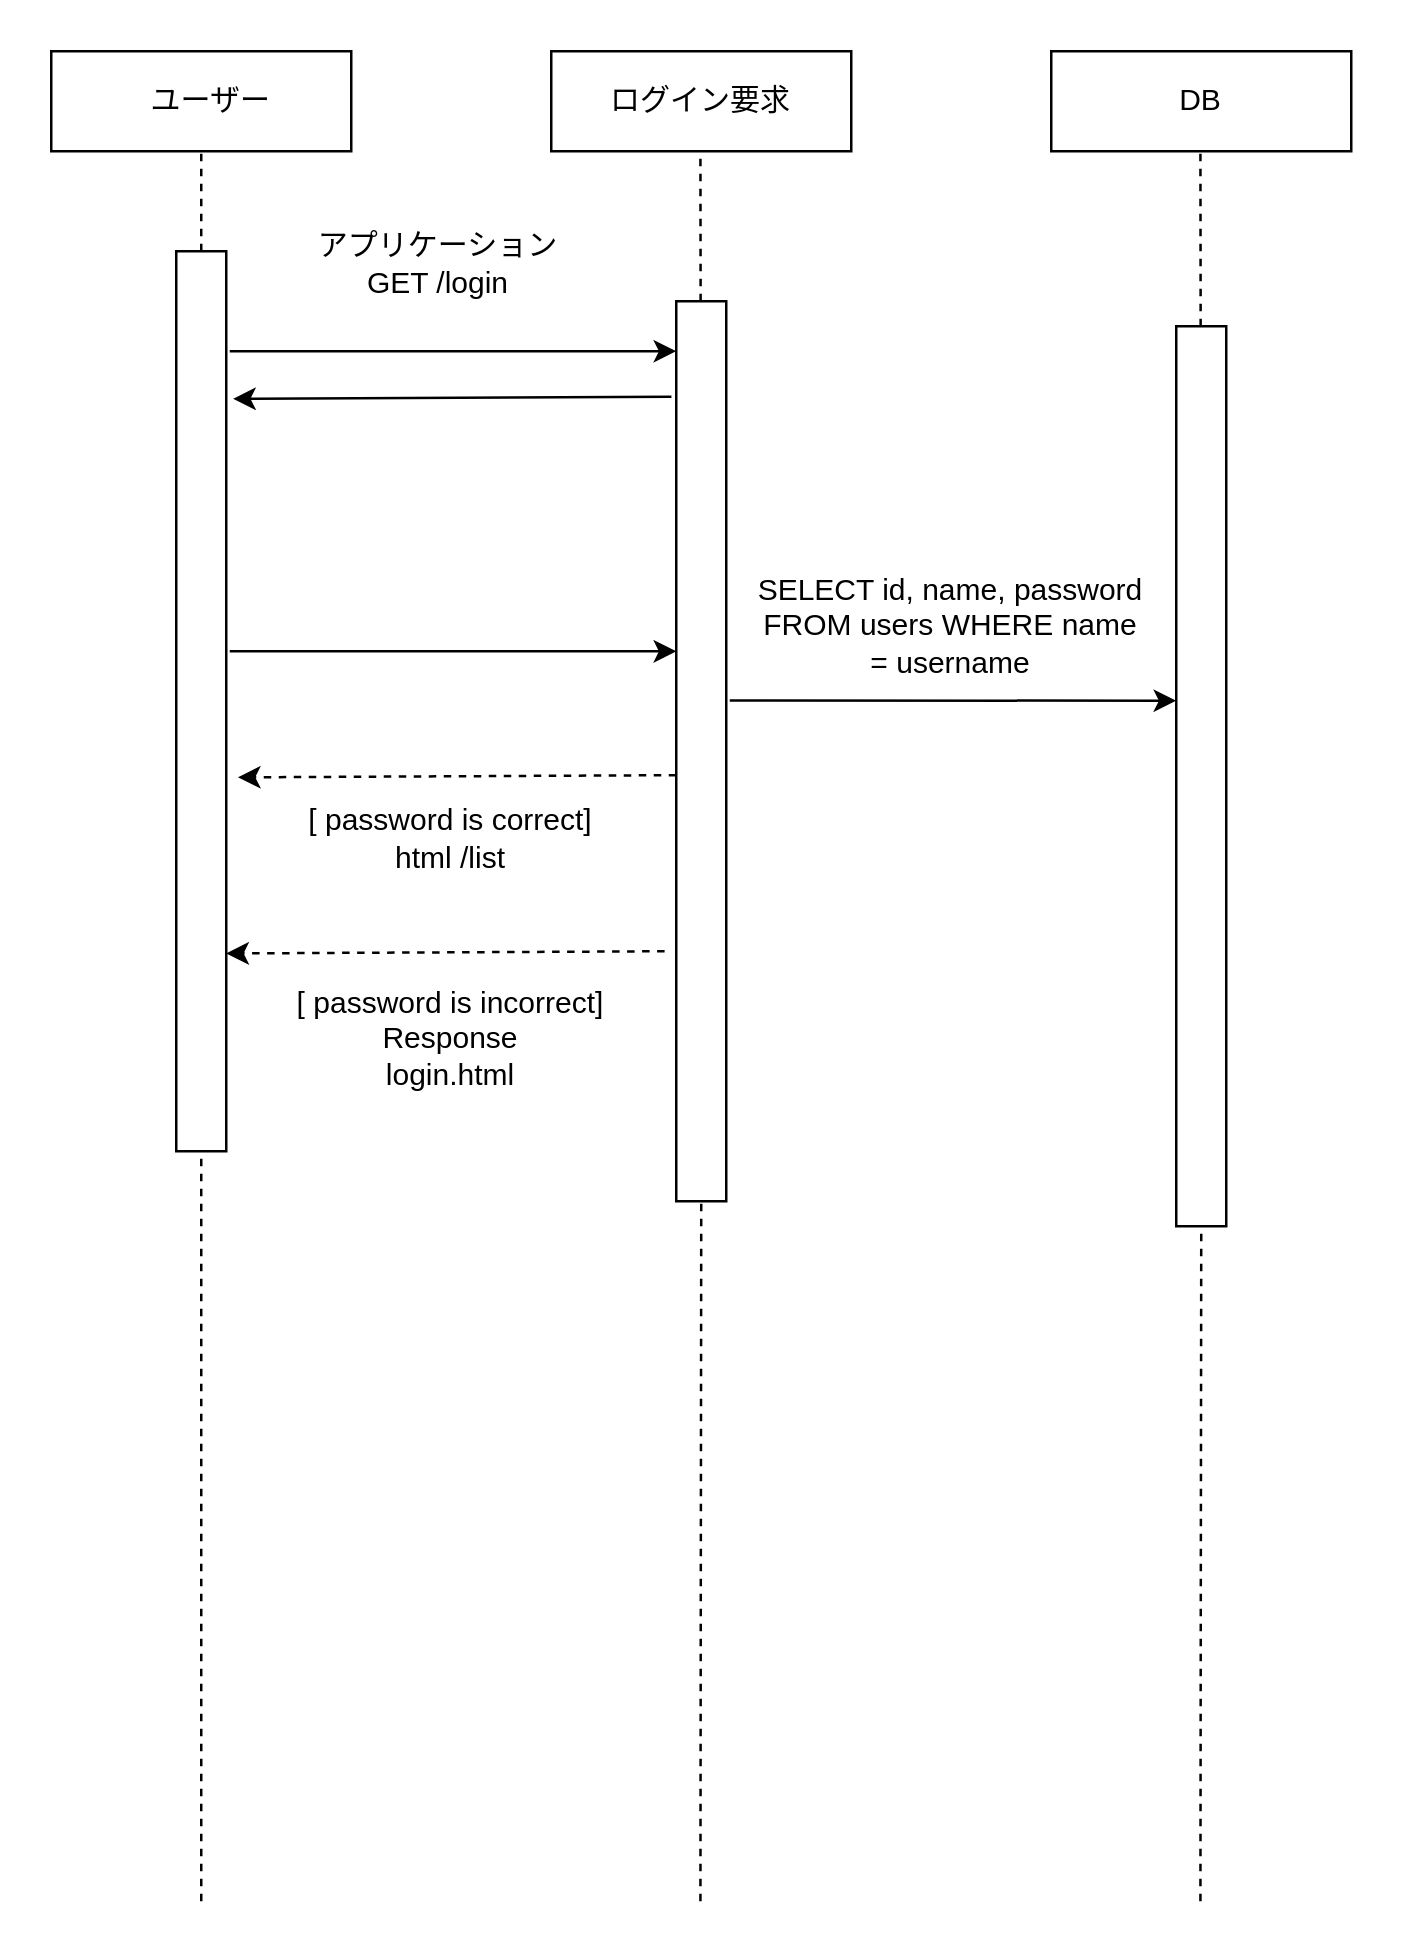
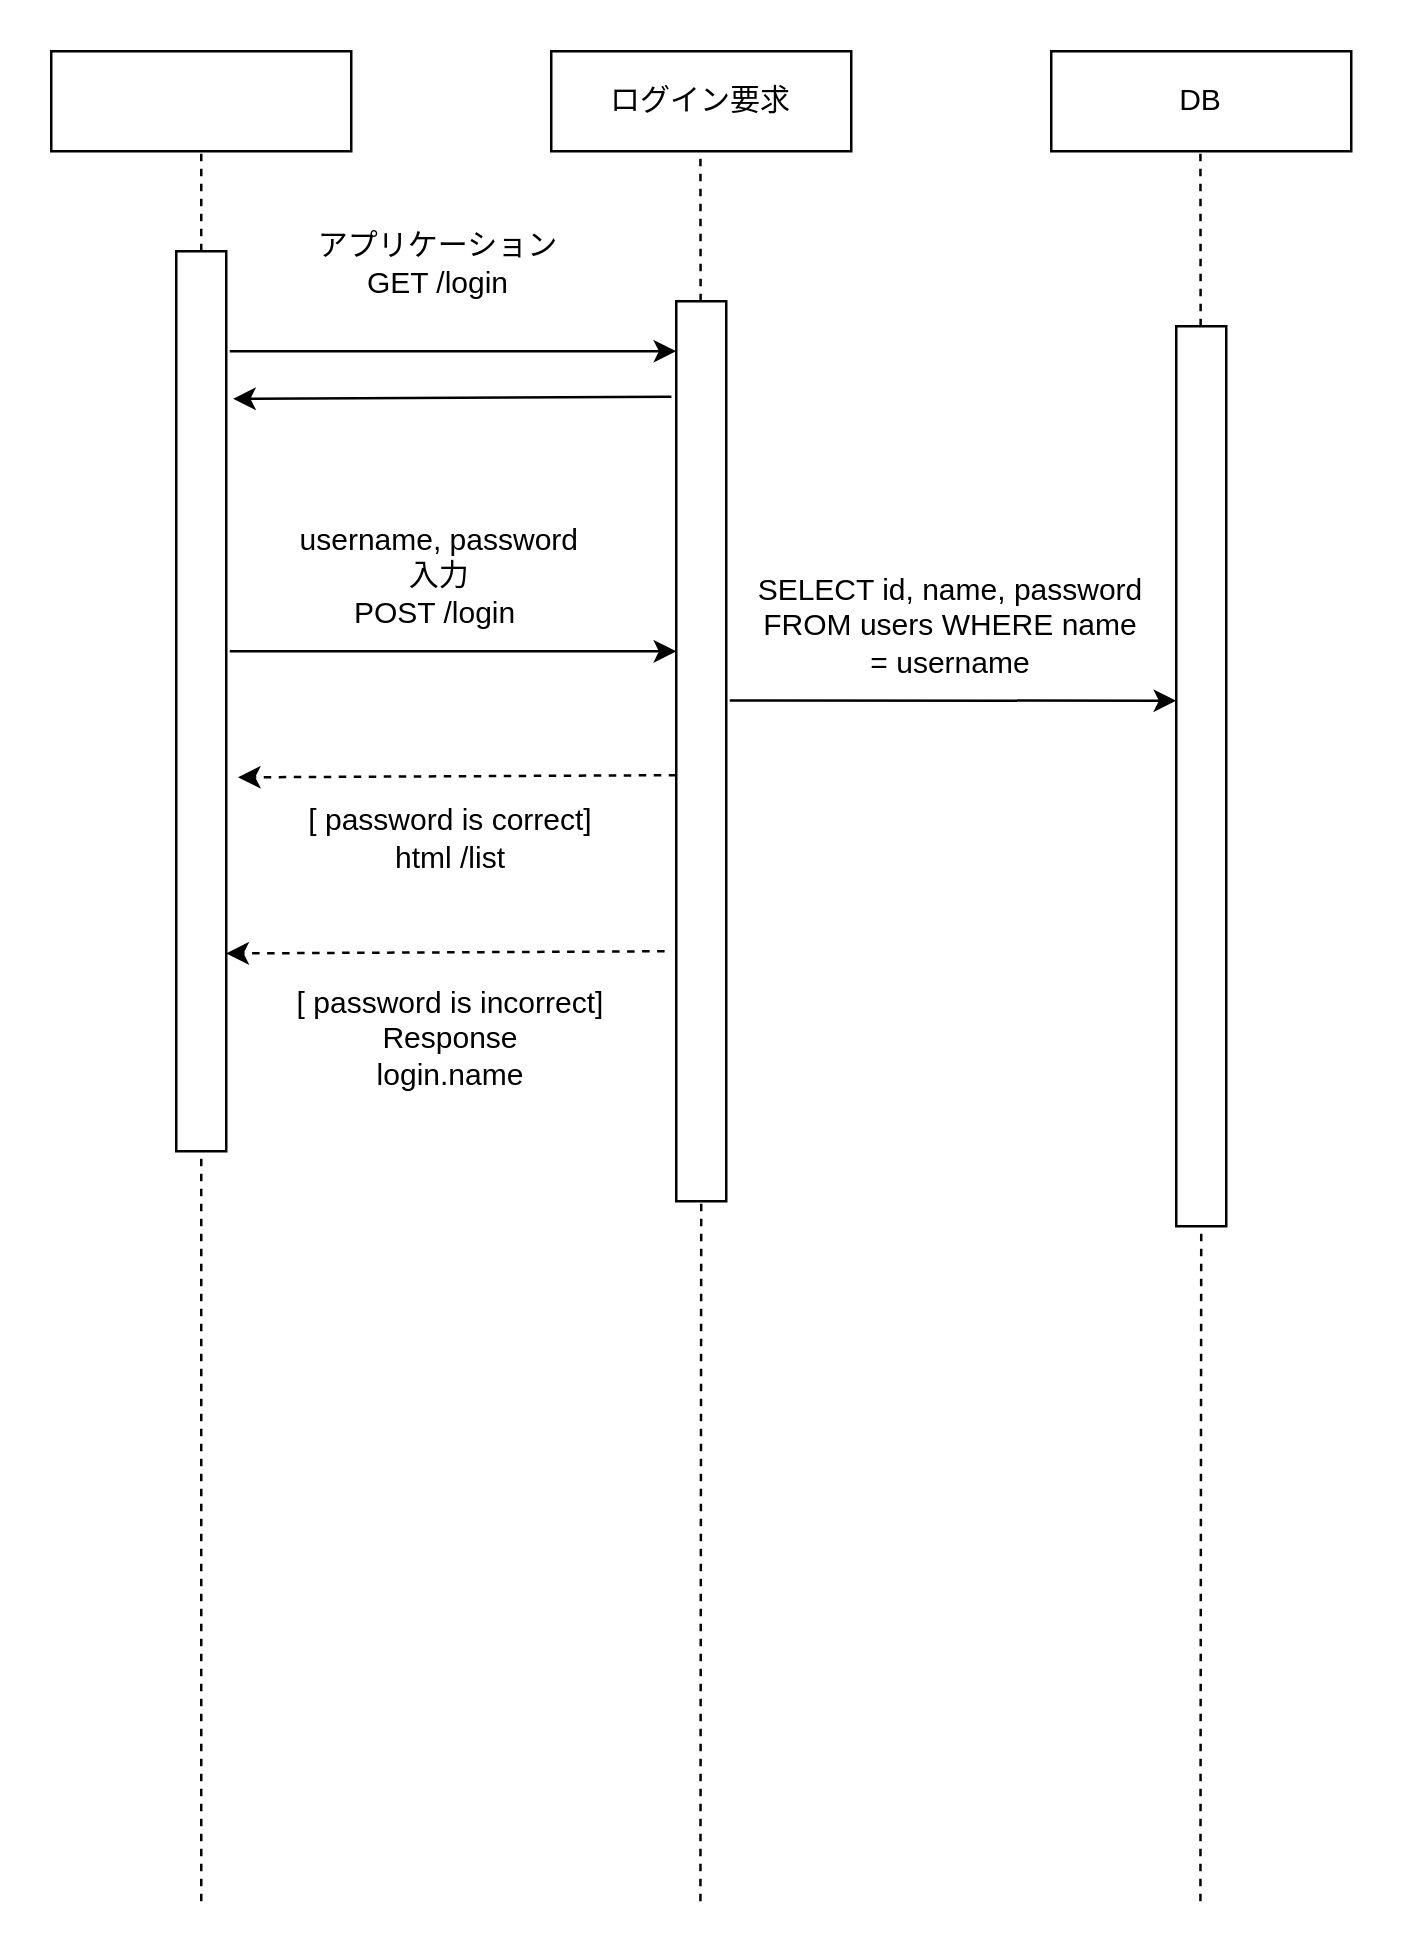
node "ユーザー": removed
node "username, password 入力 POST /login": added
node "[ password is incorrect] Response login.html": label "[ password is incorrect] Response login.html" -> "[ password is incorrect] Response login.name"
